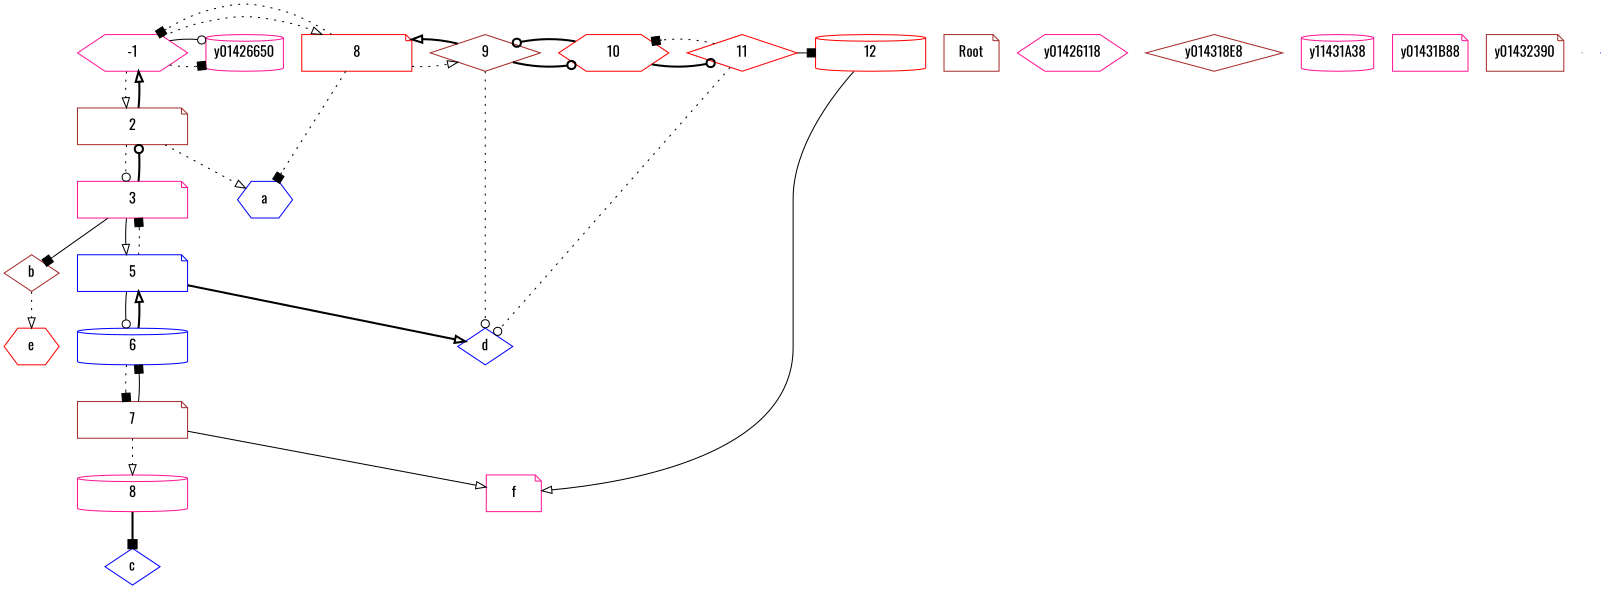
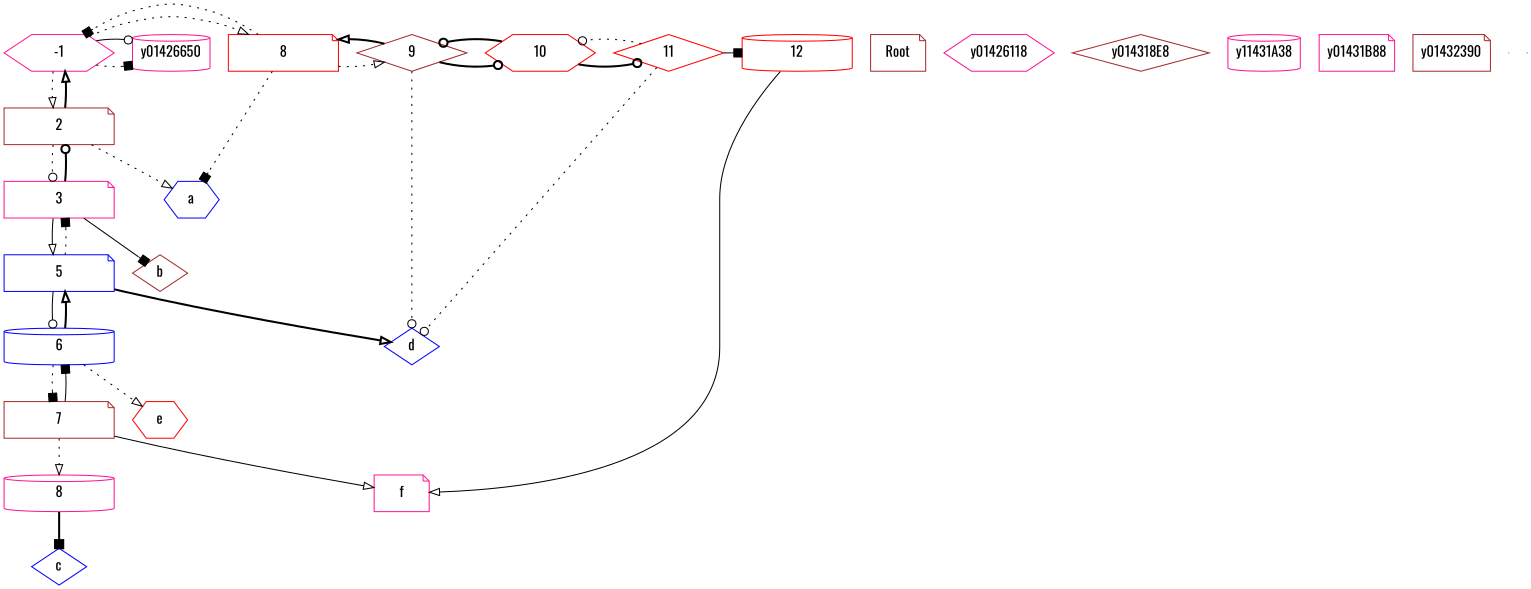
edge "11" -> "10": arrowhead box -> odot
edge "b" -> "e": now "6" -> "e"
